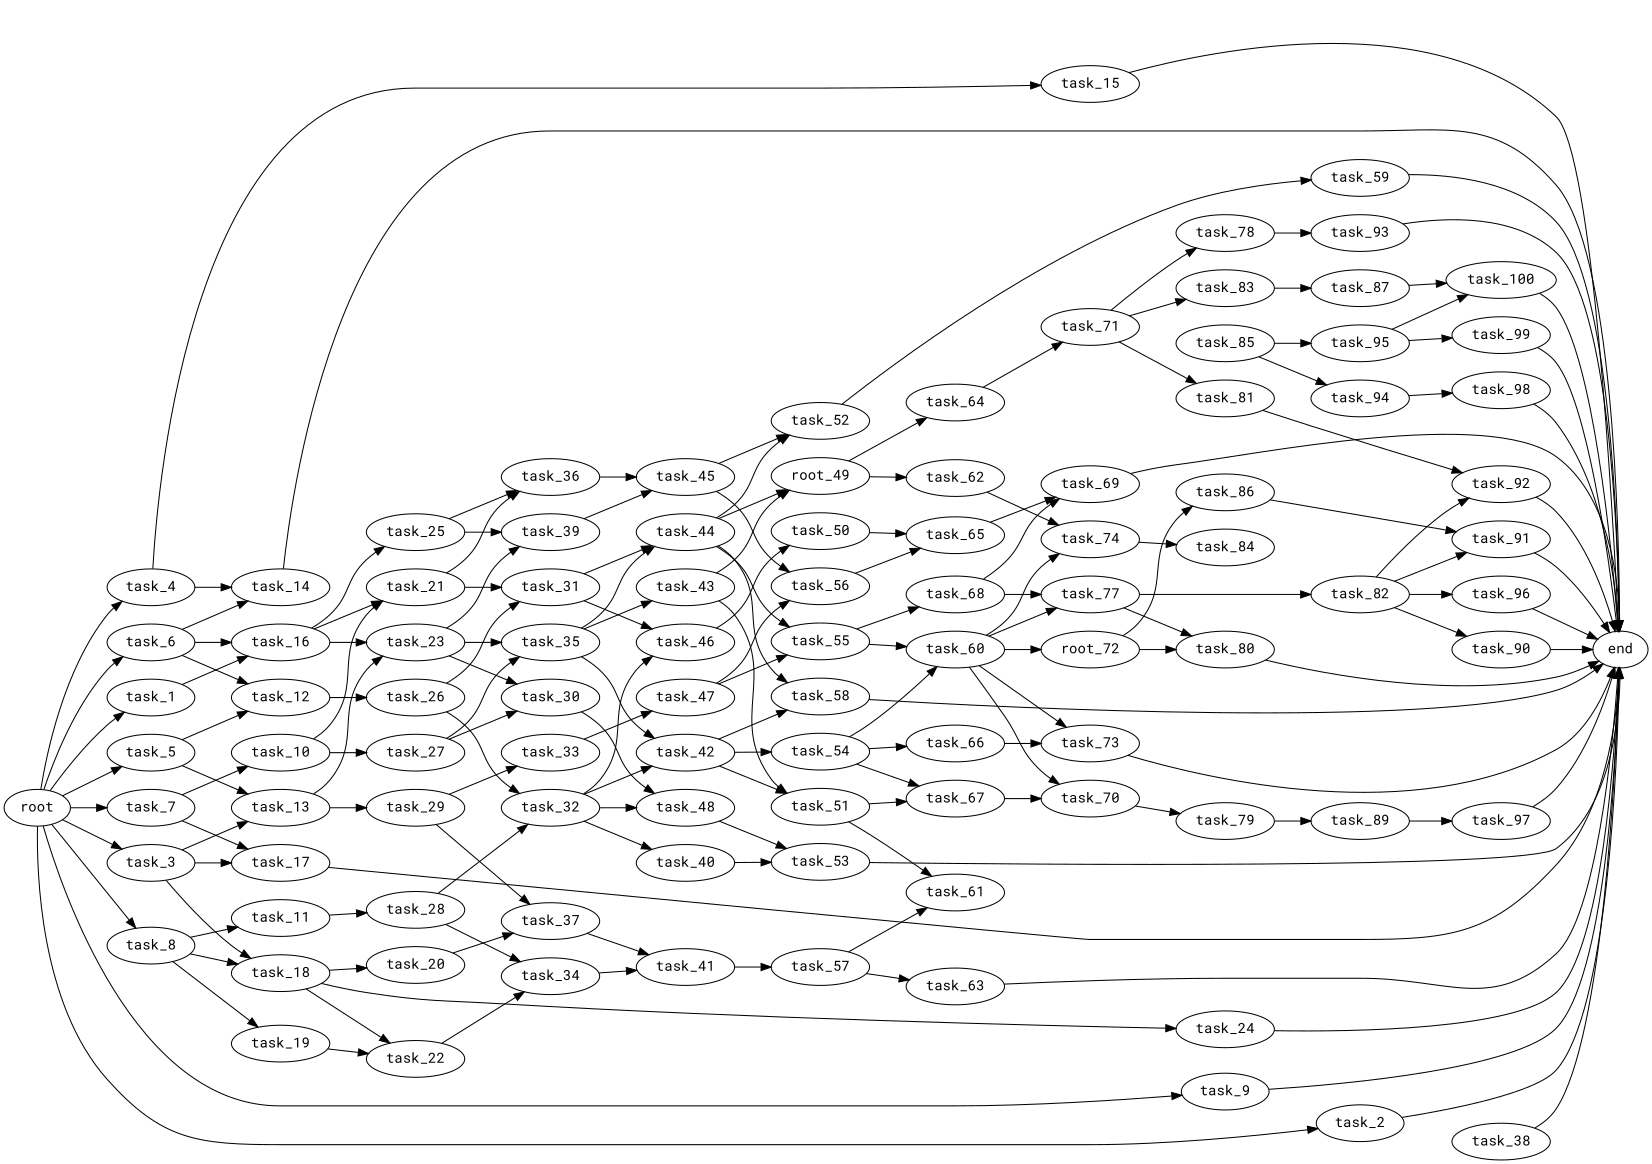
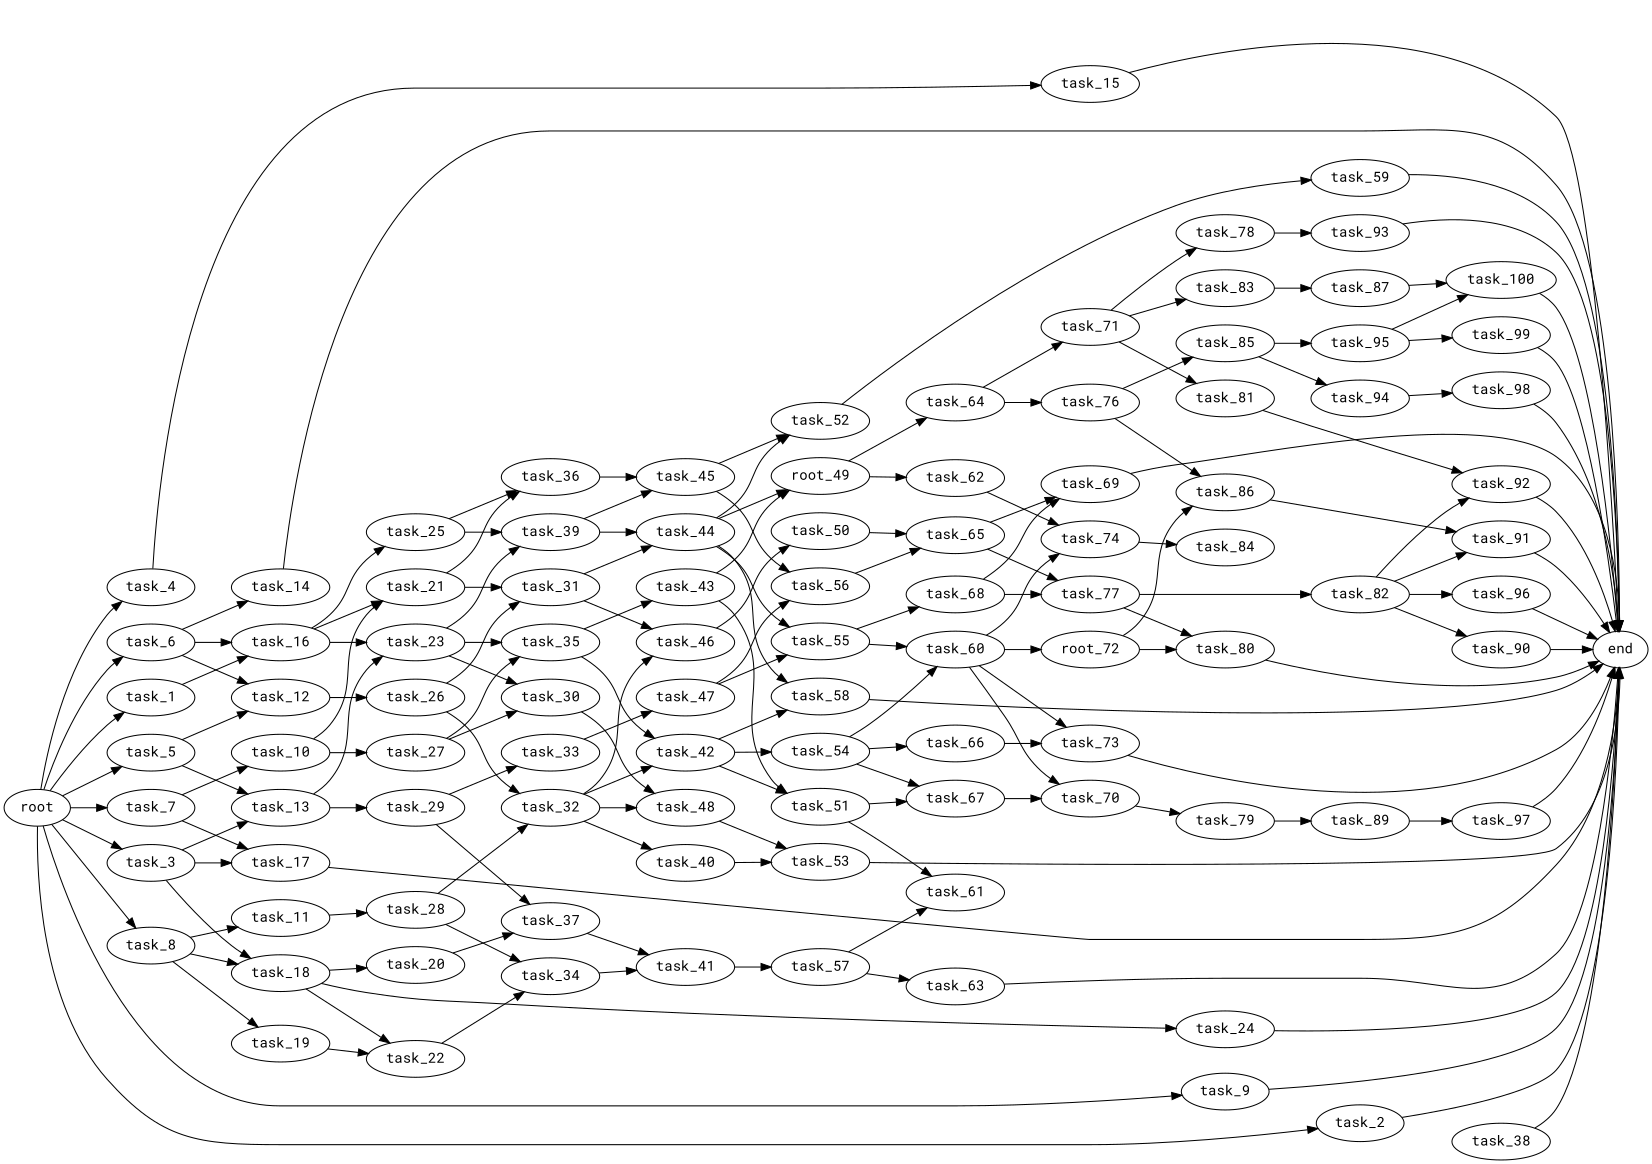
node "task_76": added
edge "task_4" -> "task_14": removed
edge "task_35" -> "task_44": now "task_39" -> "task_44"
edge "task_60" -> "task_77": now "task_65" -> "task_77"
